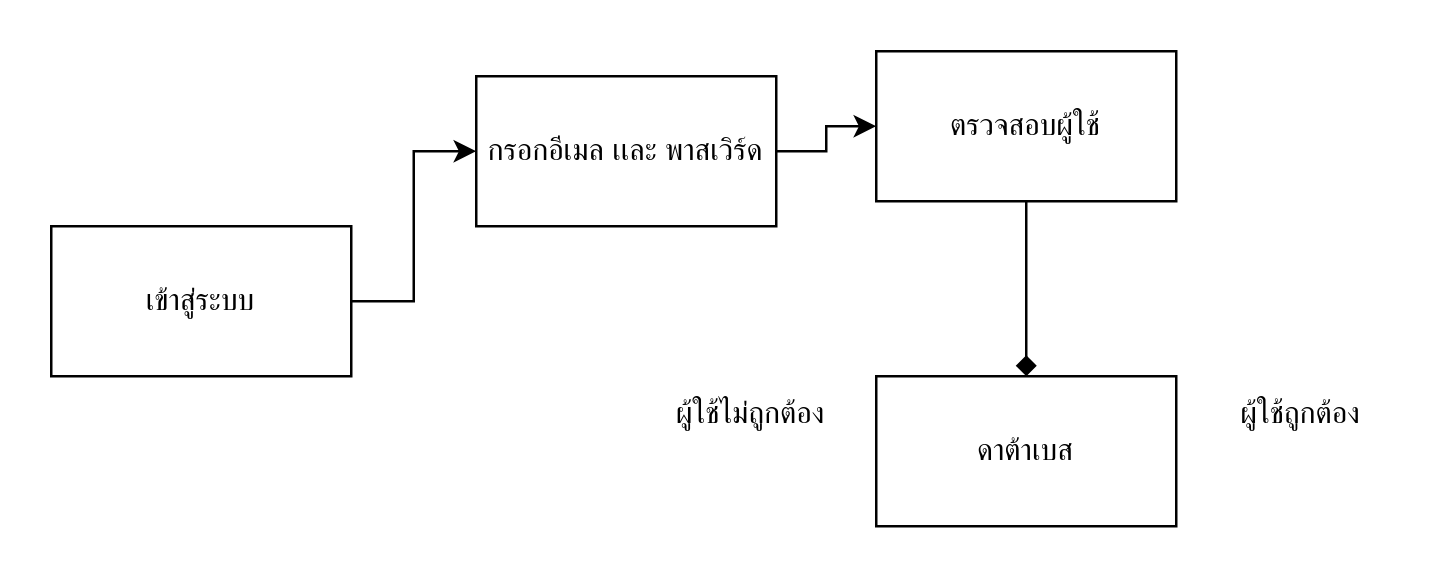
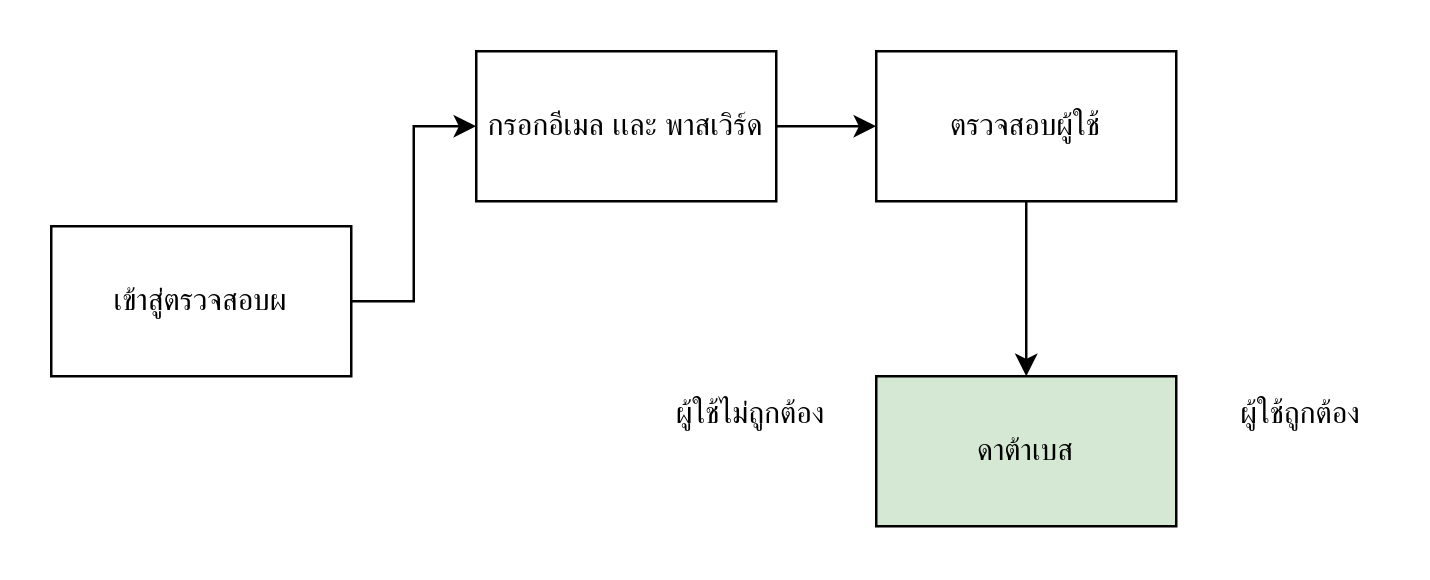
node "กรอกอีเมล เเละ พาสเวิร์ด": moved (626, 151) -> (626, 126)
node "เข้าสู่ระบบ": label "เข้าสู่ระบบ" -> "เข้าสู่ตรวจสอบผ"
edge "ตรวจสอบผู้ใช้" -> "ดาต้าเบส": arrowhead diamond -> classic
node "ดาต้าเบส": fillcolor #ffffff -> #d5e8d4
